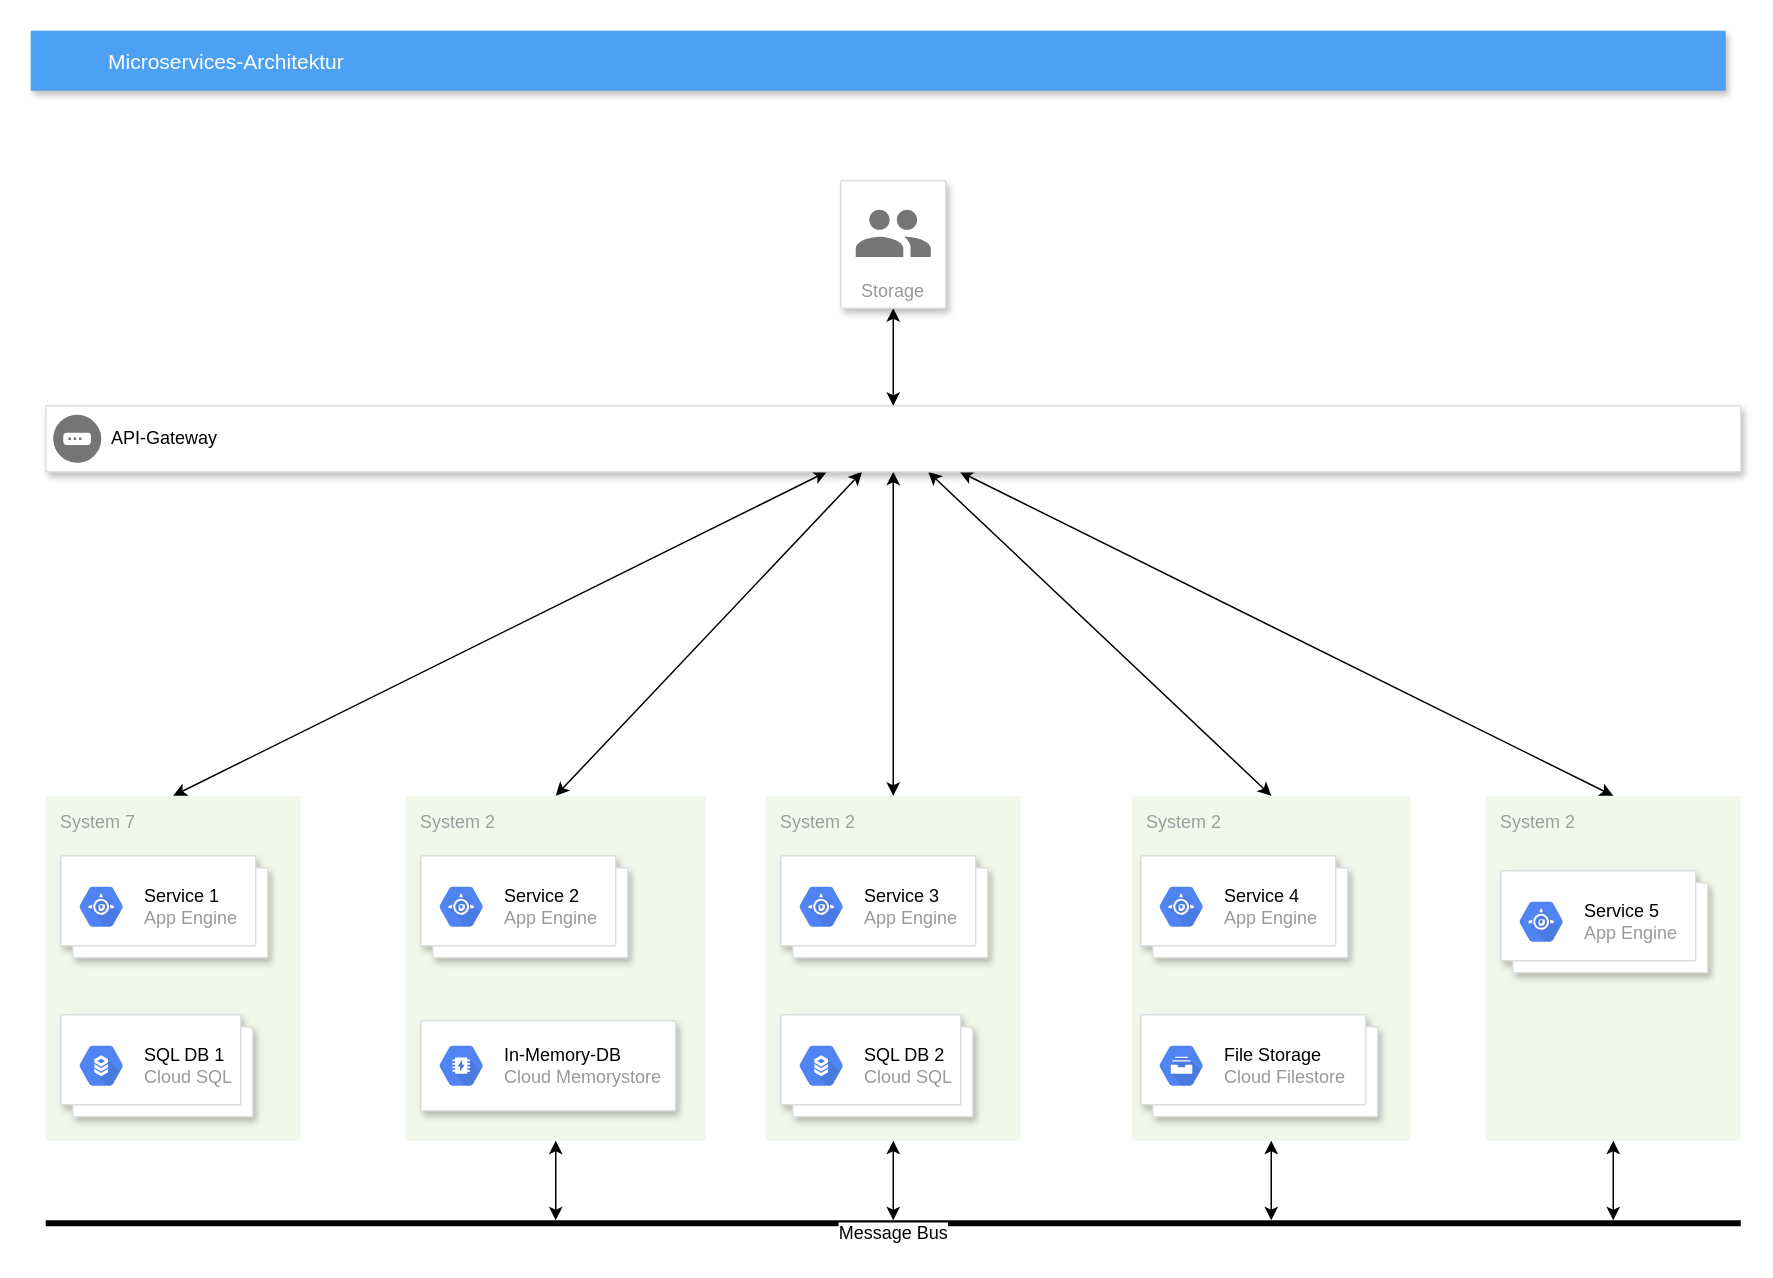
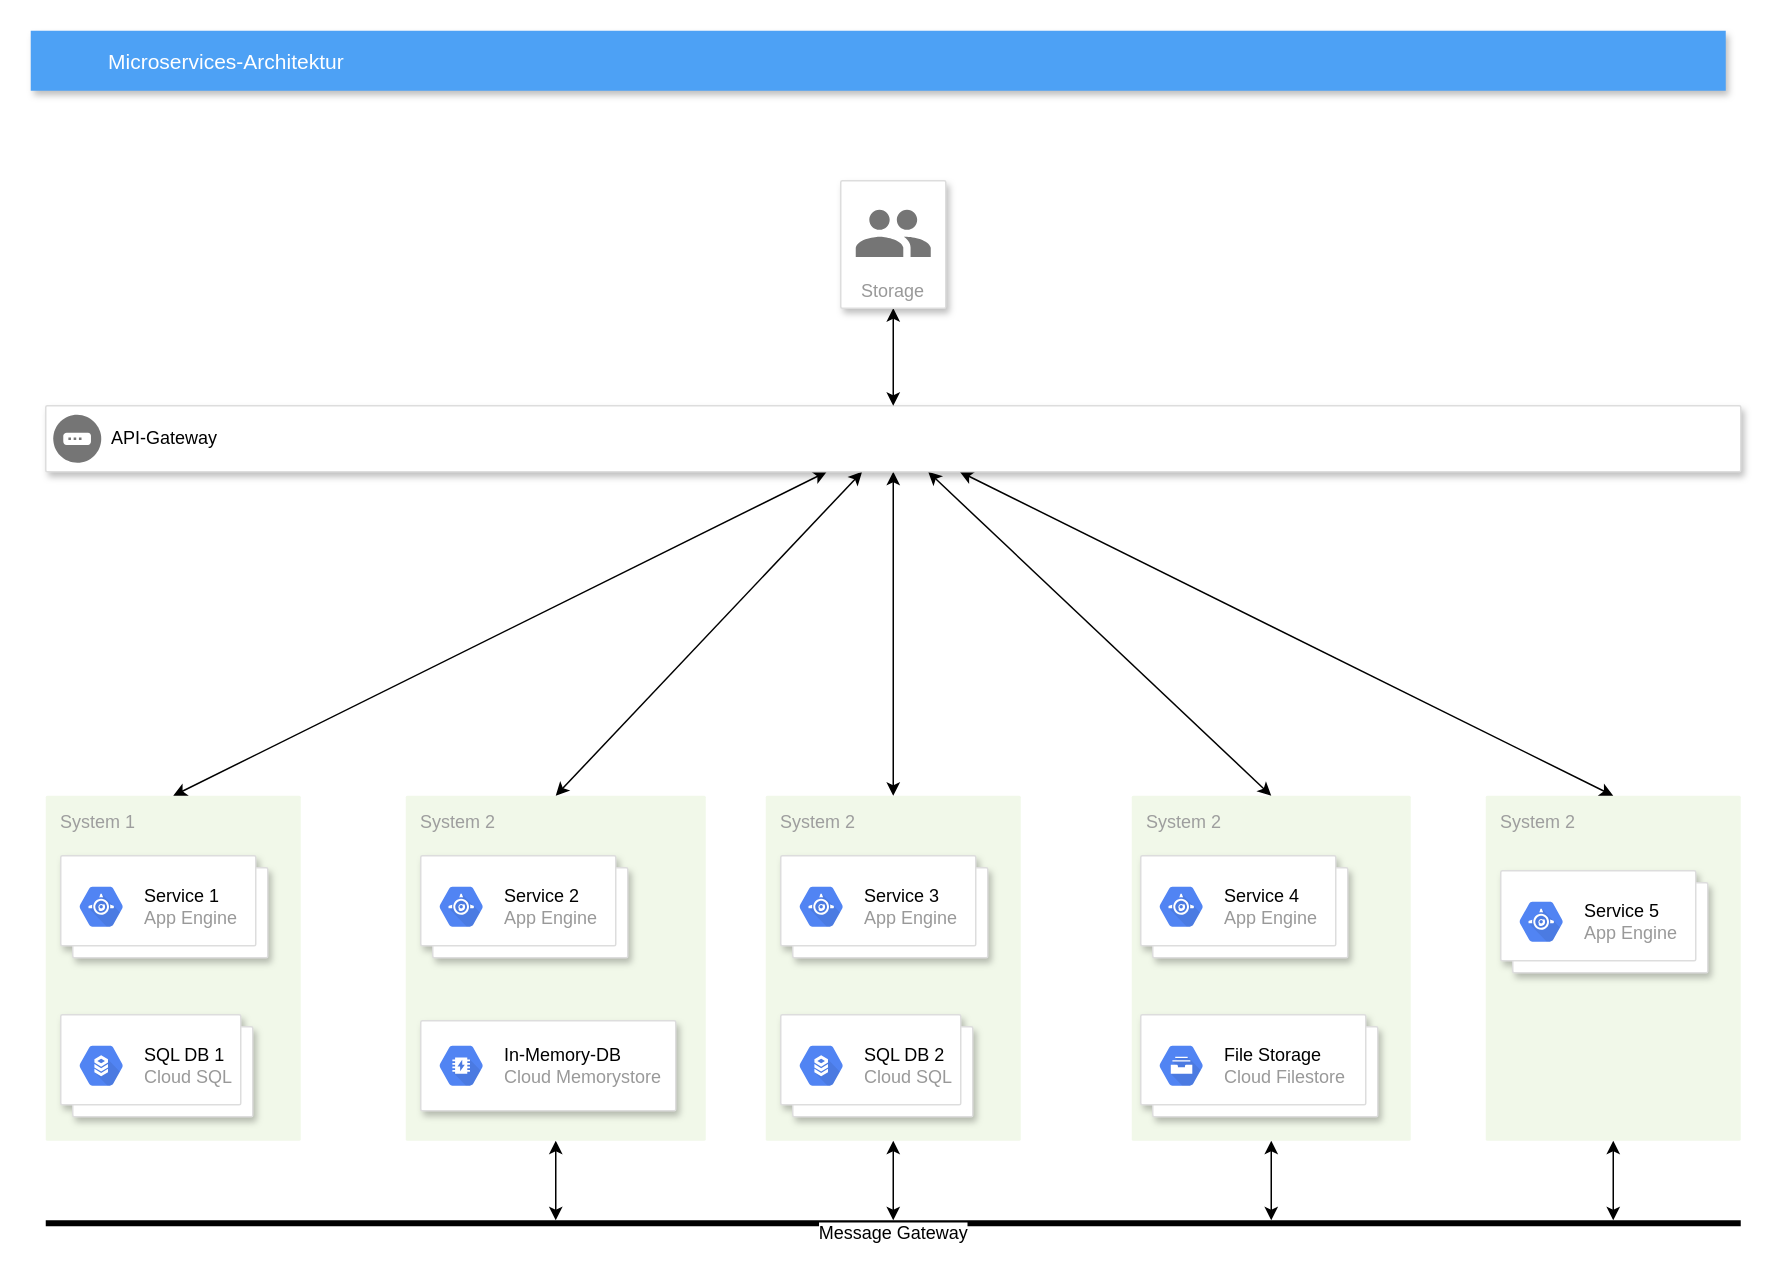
node "System 7": label "System 7" -> "System 1"
node "Message Bus": label "Message Bus" -> "Message Gateway"
